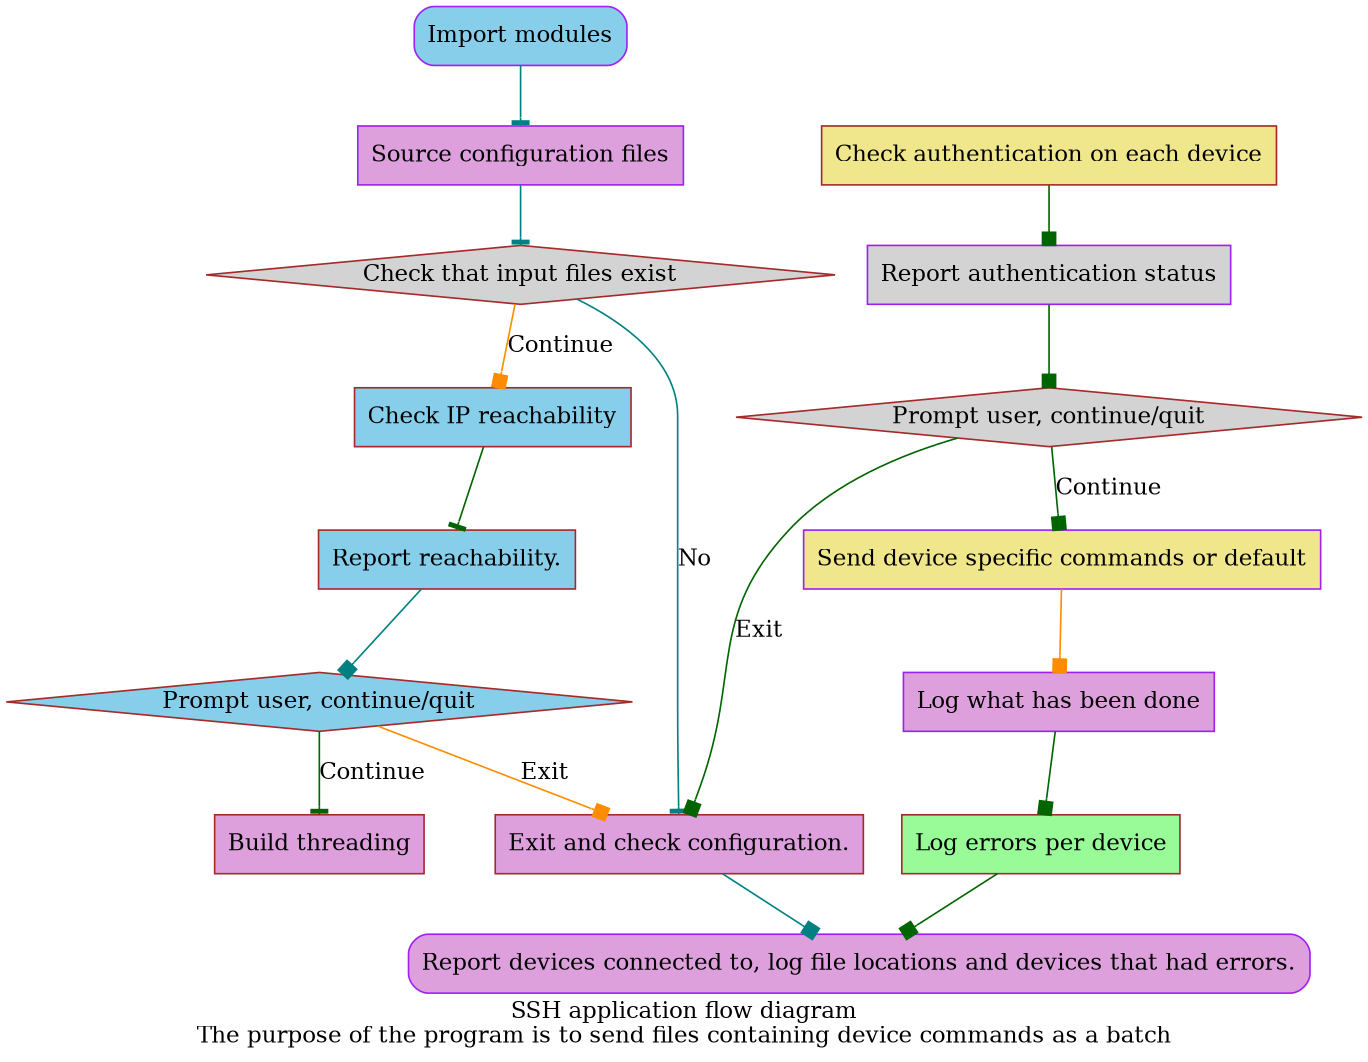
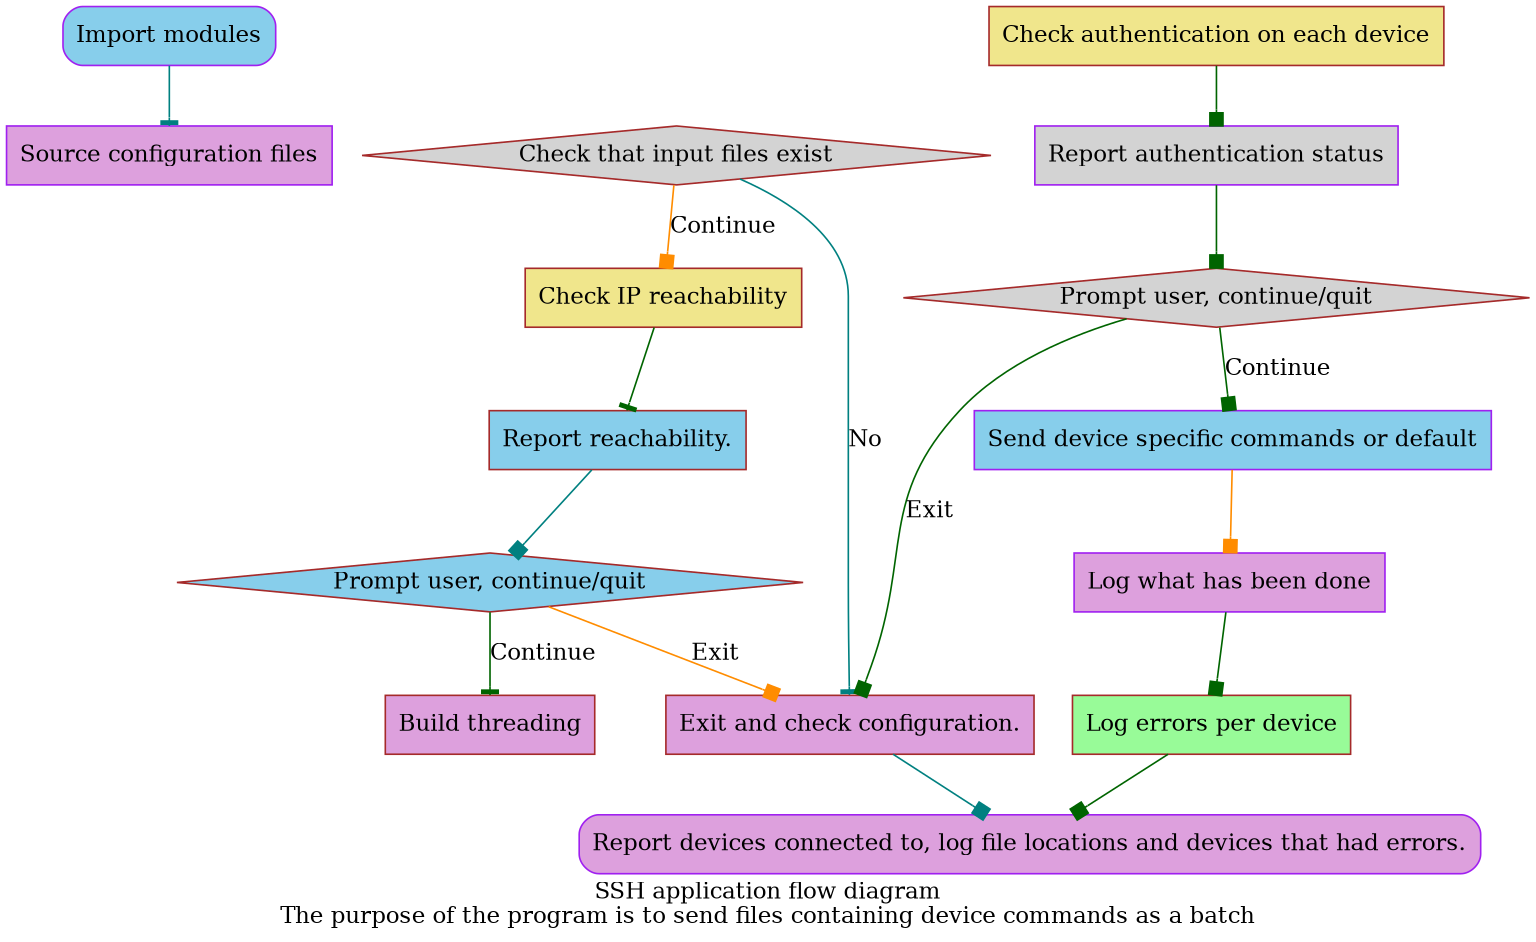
edge "Source configuration files" -> "Check that input files exist": removed
node "Check IP reachability": fillcolor skyblue -> khaki
node "Send device specific commands or default": fillcolor khaki -> skyblue
